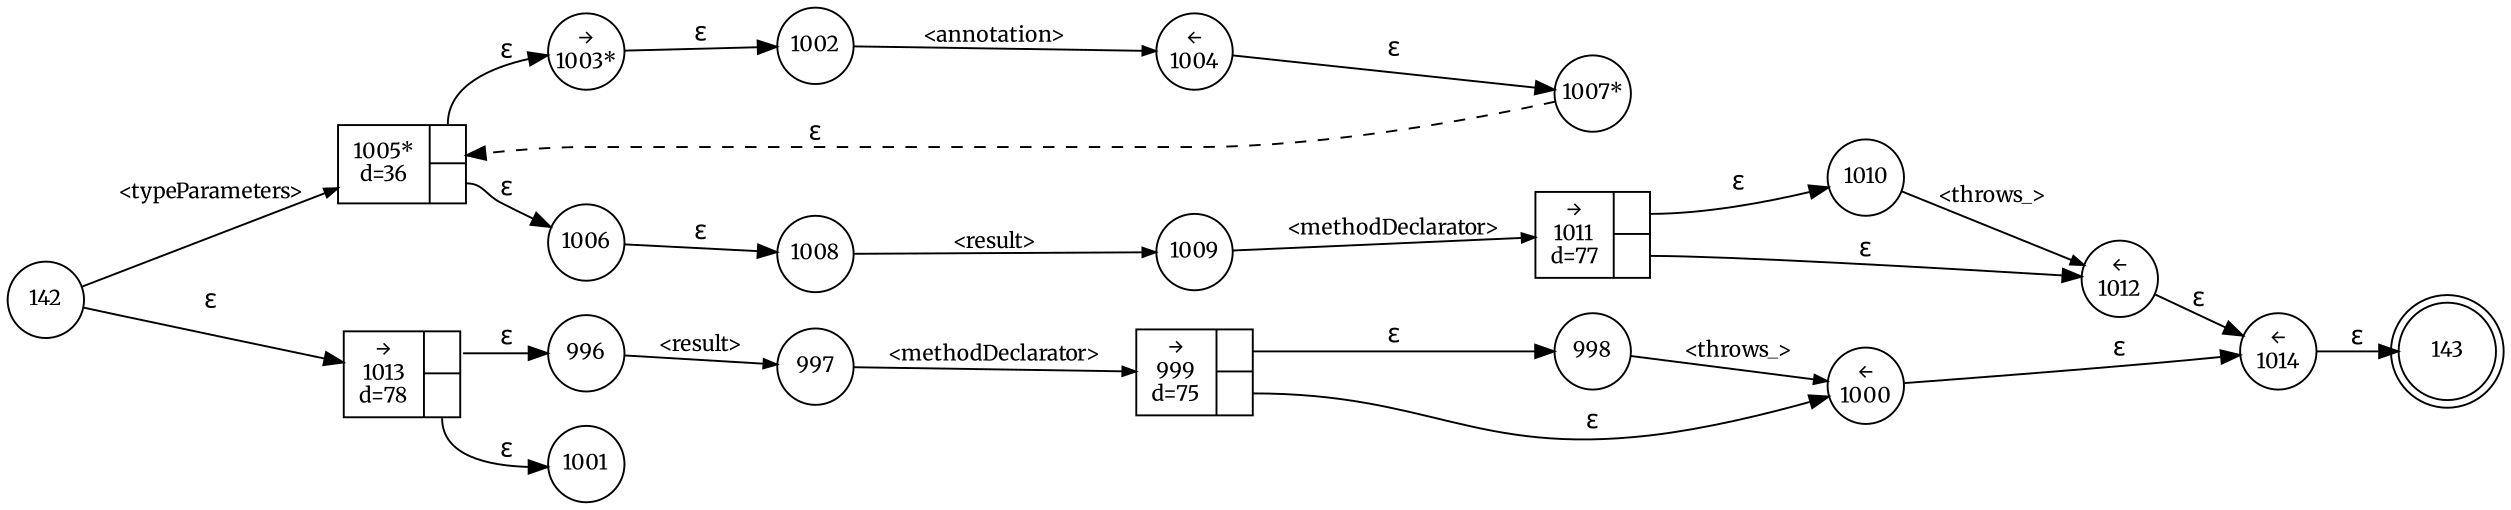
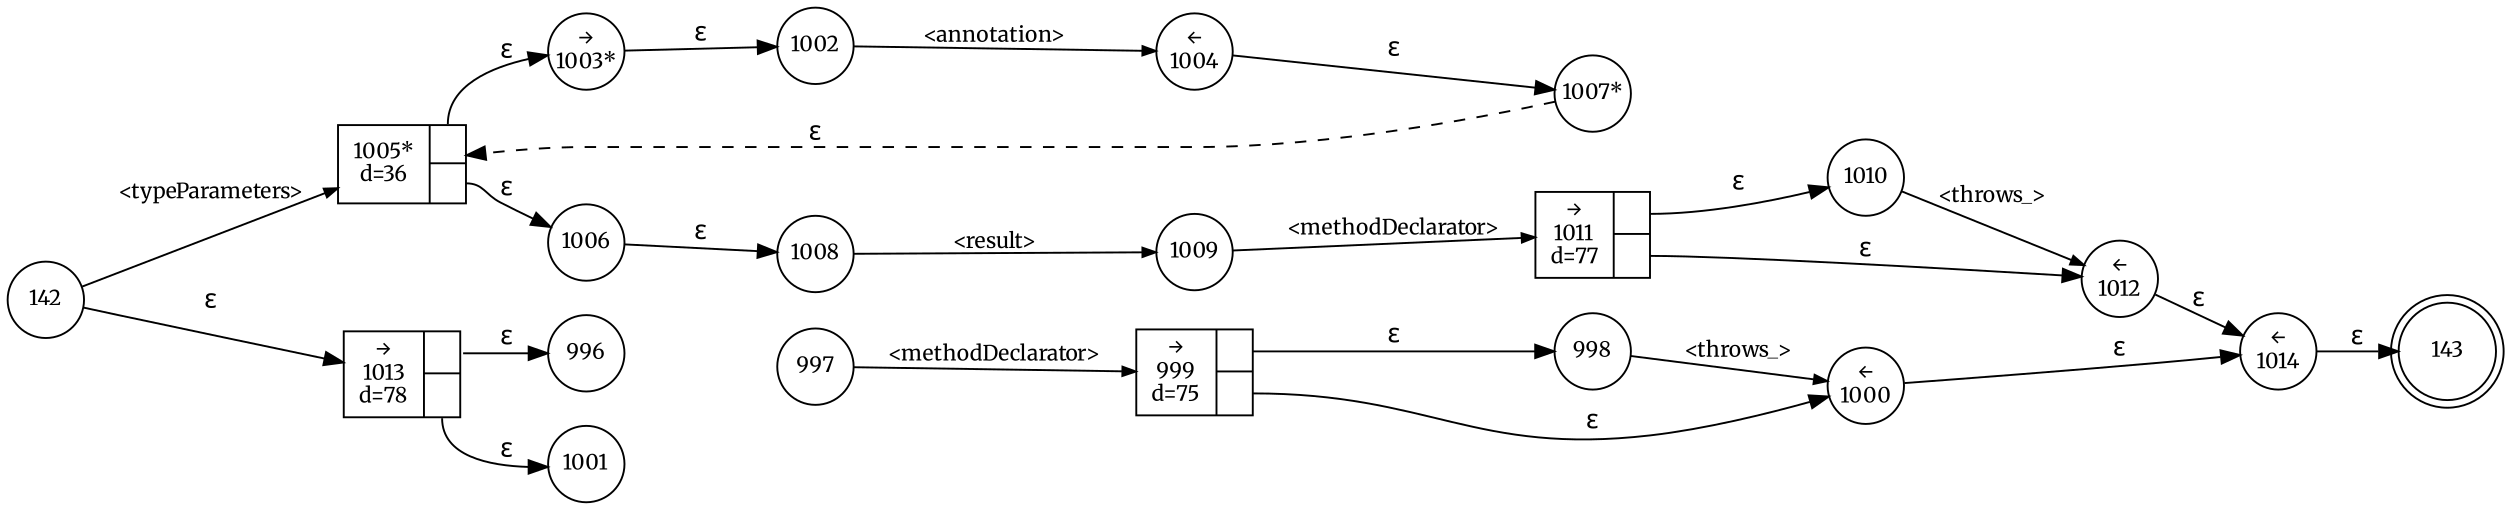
edge "996" -> "997": removed, label "<result>"
